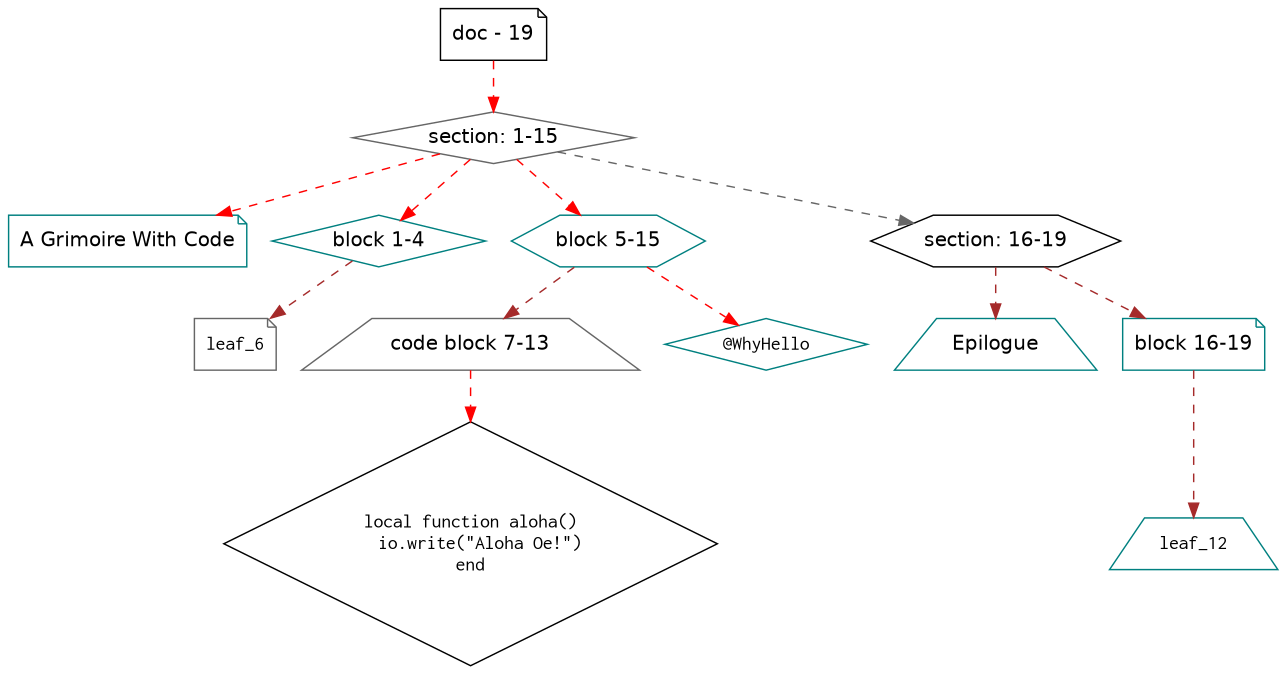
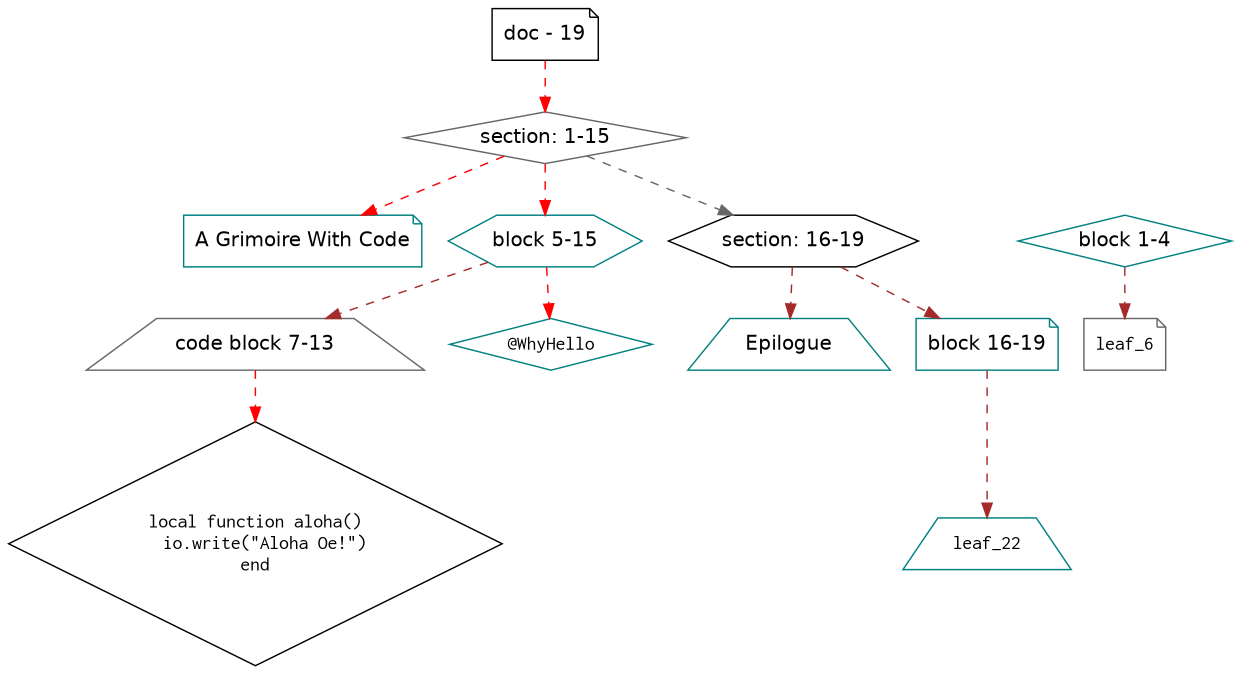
edge "section: 1-15" -> "block 1-4": removed
node "leaf_12": label "leaf_12" -> "leaf_22"
